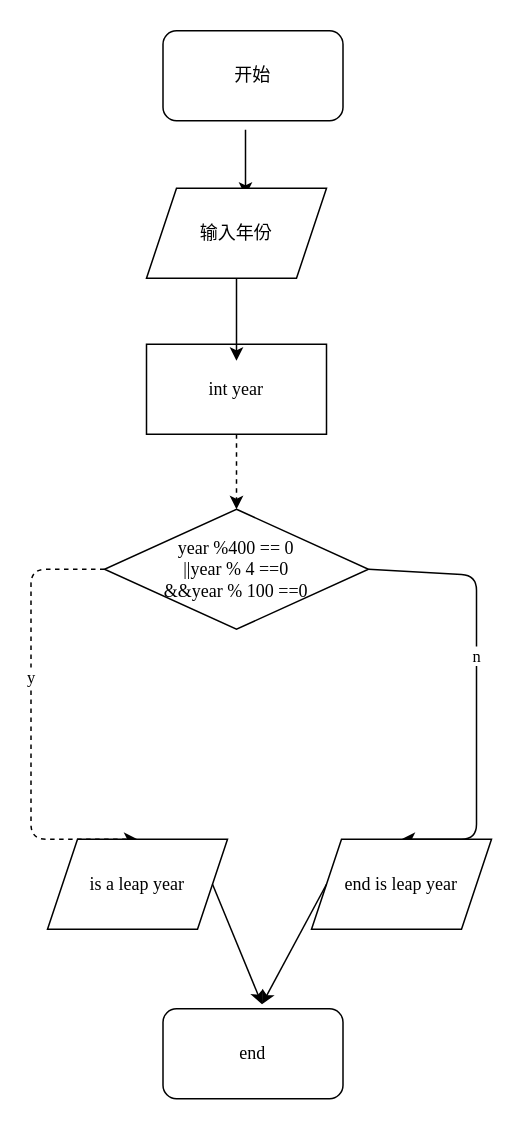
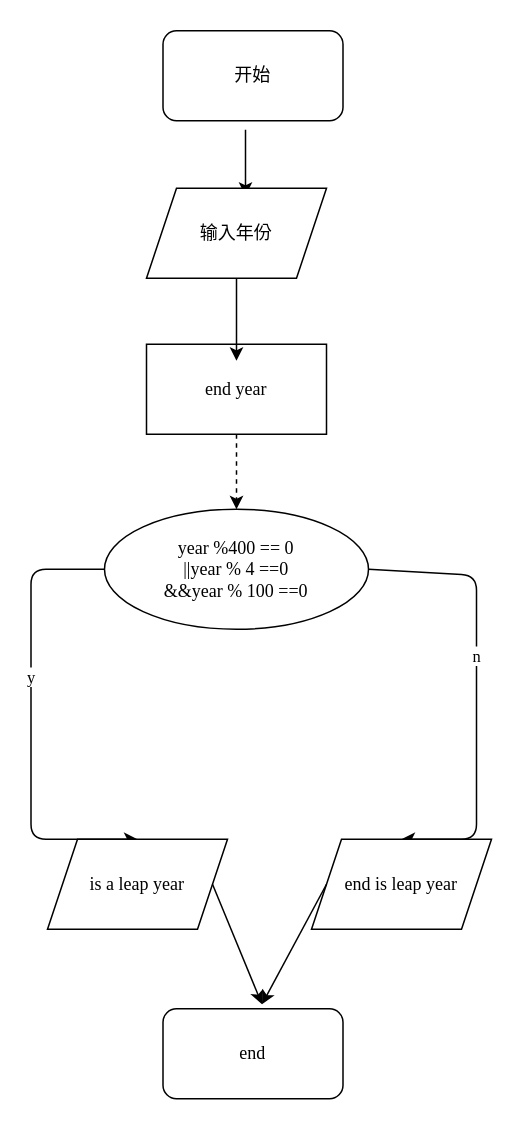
node "int year": label "int year" -> "end year"
node "year %400 == 0 ||year % 4 ==0 &&year % 100 ==0": shape diamond -> ellipse
edge "year %400 == 0 ||year % 4 ==0 &&year % 100 ==0" -> "is a leap year": style dashed -> solid
